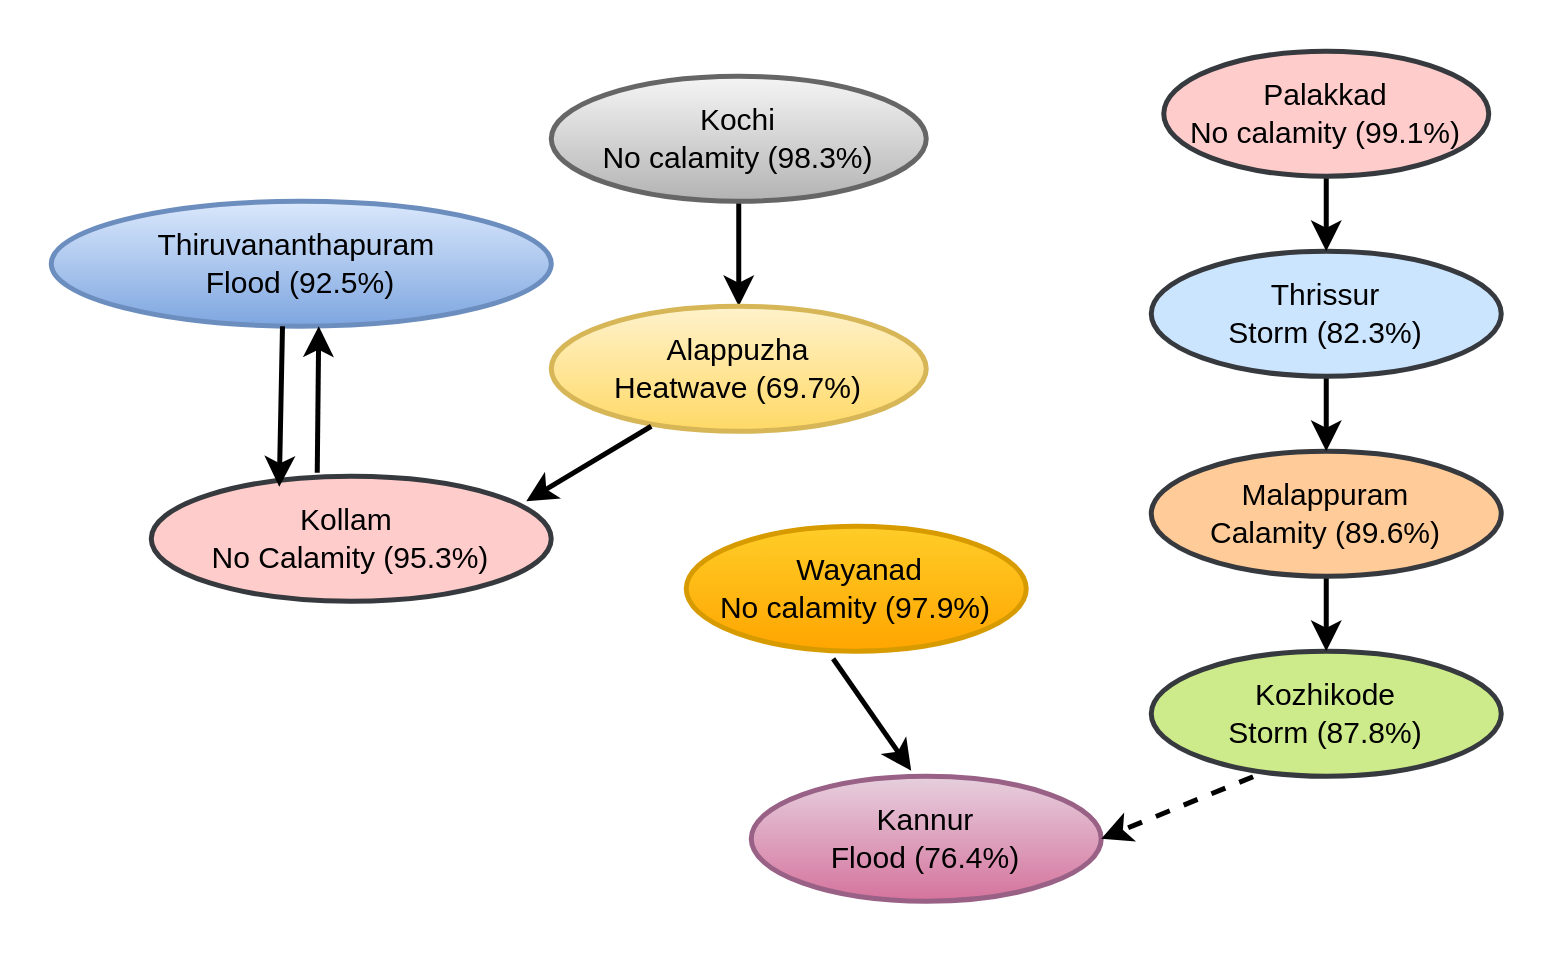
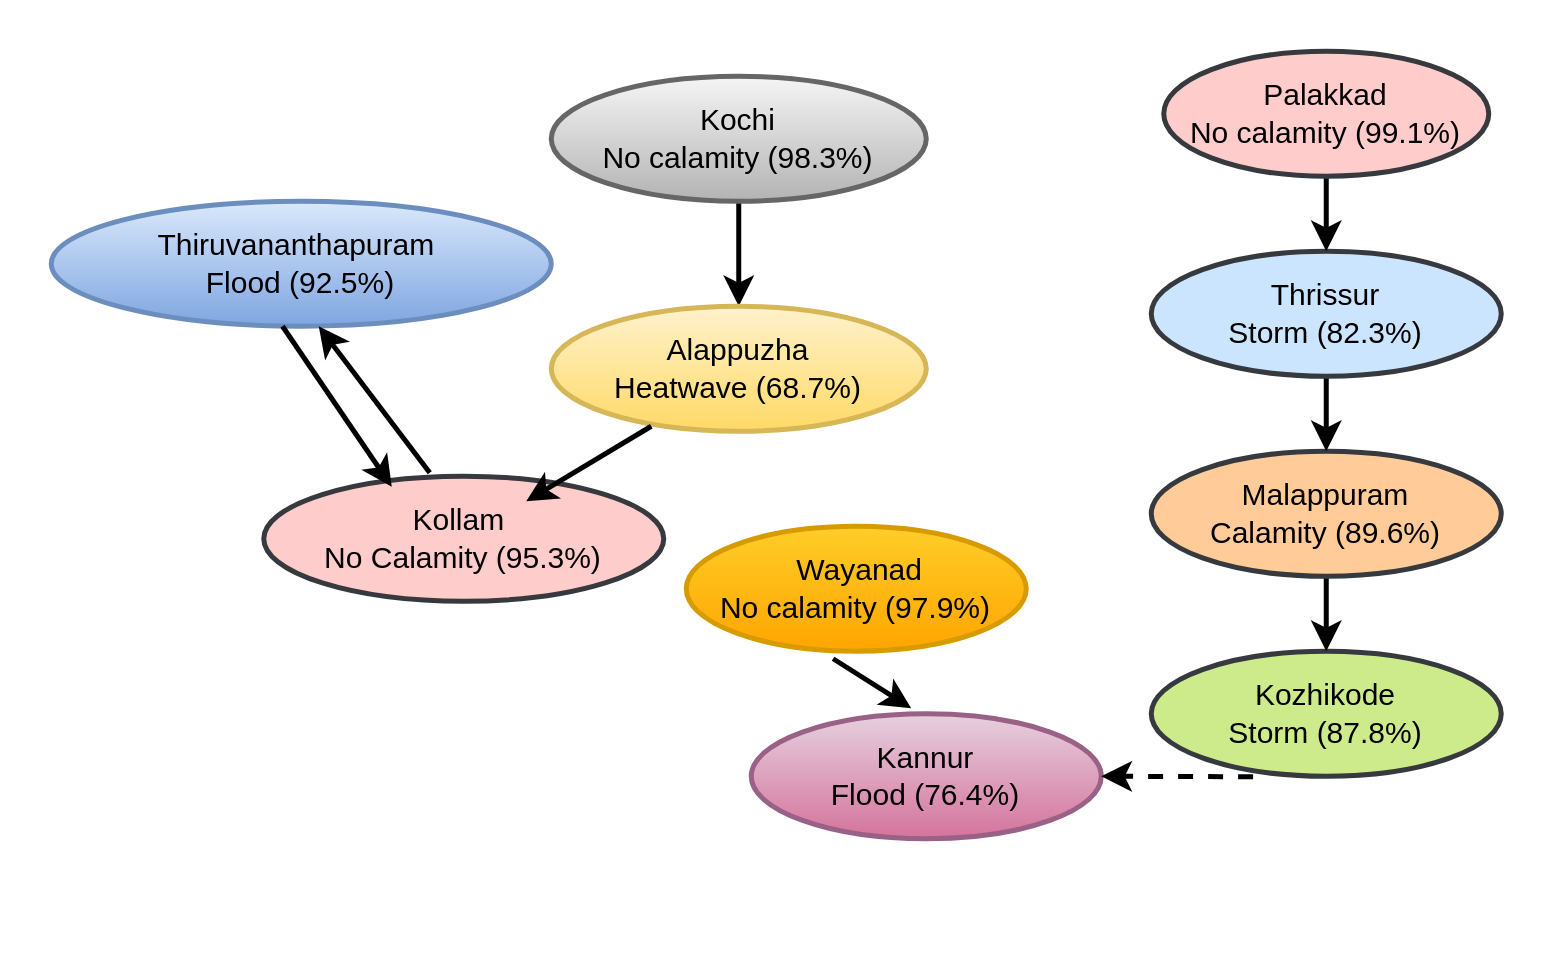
node "Alappuzha Heatwave (69.7%)": label "Alappuzha Heatwave (69.7%)" -> "Alappuzha Heatwave (68.7%)"
node "Kollam No Calamity (95.3%)": moved (351, 539) -> (464, 539)
node "Kannur Flood (76.4%)": moved (926, 839) -> (926, 776)
